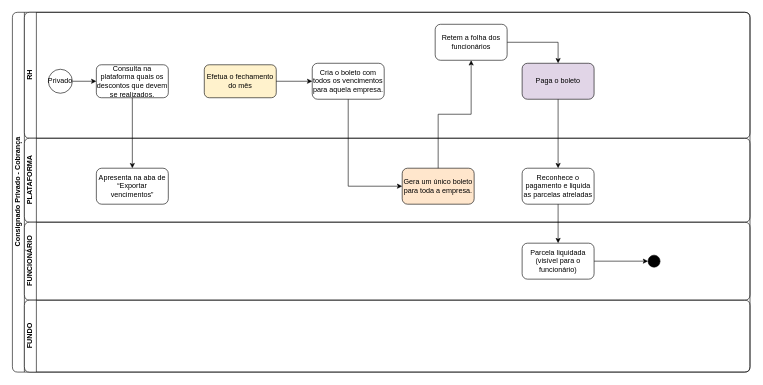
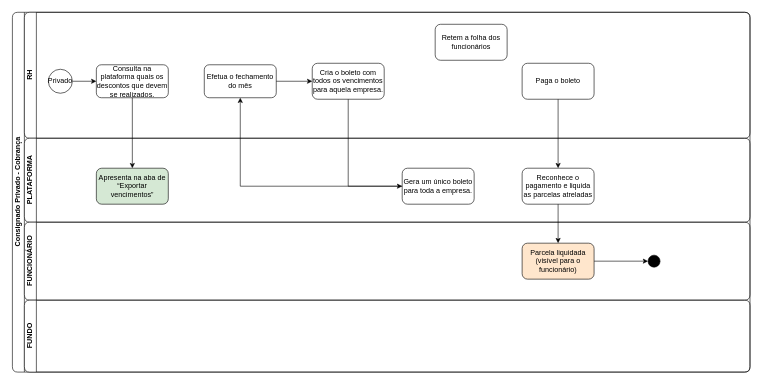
edge "Retem a folha dos funcionários" -> "Paga o boleto": removed
node "Efetua o fechamento do mês": fillcolor #fff2cc -> #ffffff
node "Paga o boleto": fillcolor #e1d5e7 -> #ffffff
edge "Gera um único boleto para toda a empresa." -> "Retem a folha dos funcionários": now "Gera um único boleto para toda a empresa." -> "Efetua o fechamento do mês"
node "Apresenta na aba de “Exportar vencimentos”": fillcolor #ffffff -> #d5e8d4
node "Gera um único boleto para toda a empresa.": fillcolor #ffe6cc -> #ffffff
node "Parcela liquidada (visível para o funcionário)": fillcolor #ffffff -> #ffe6cc
